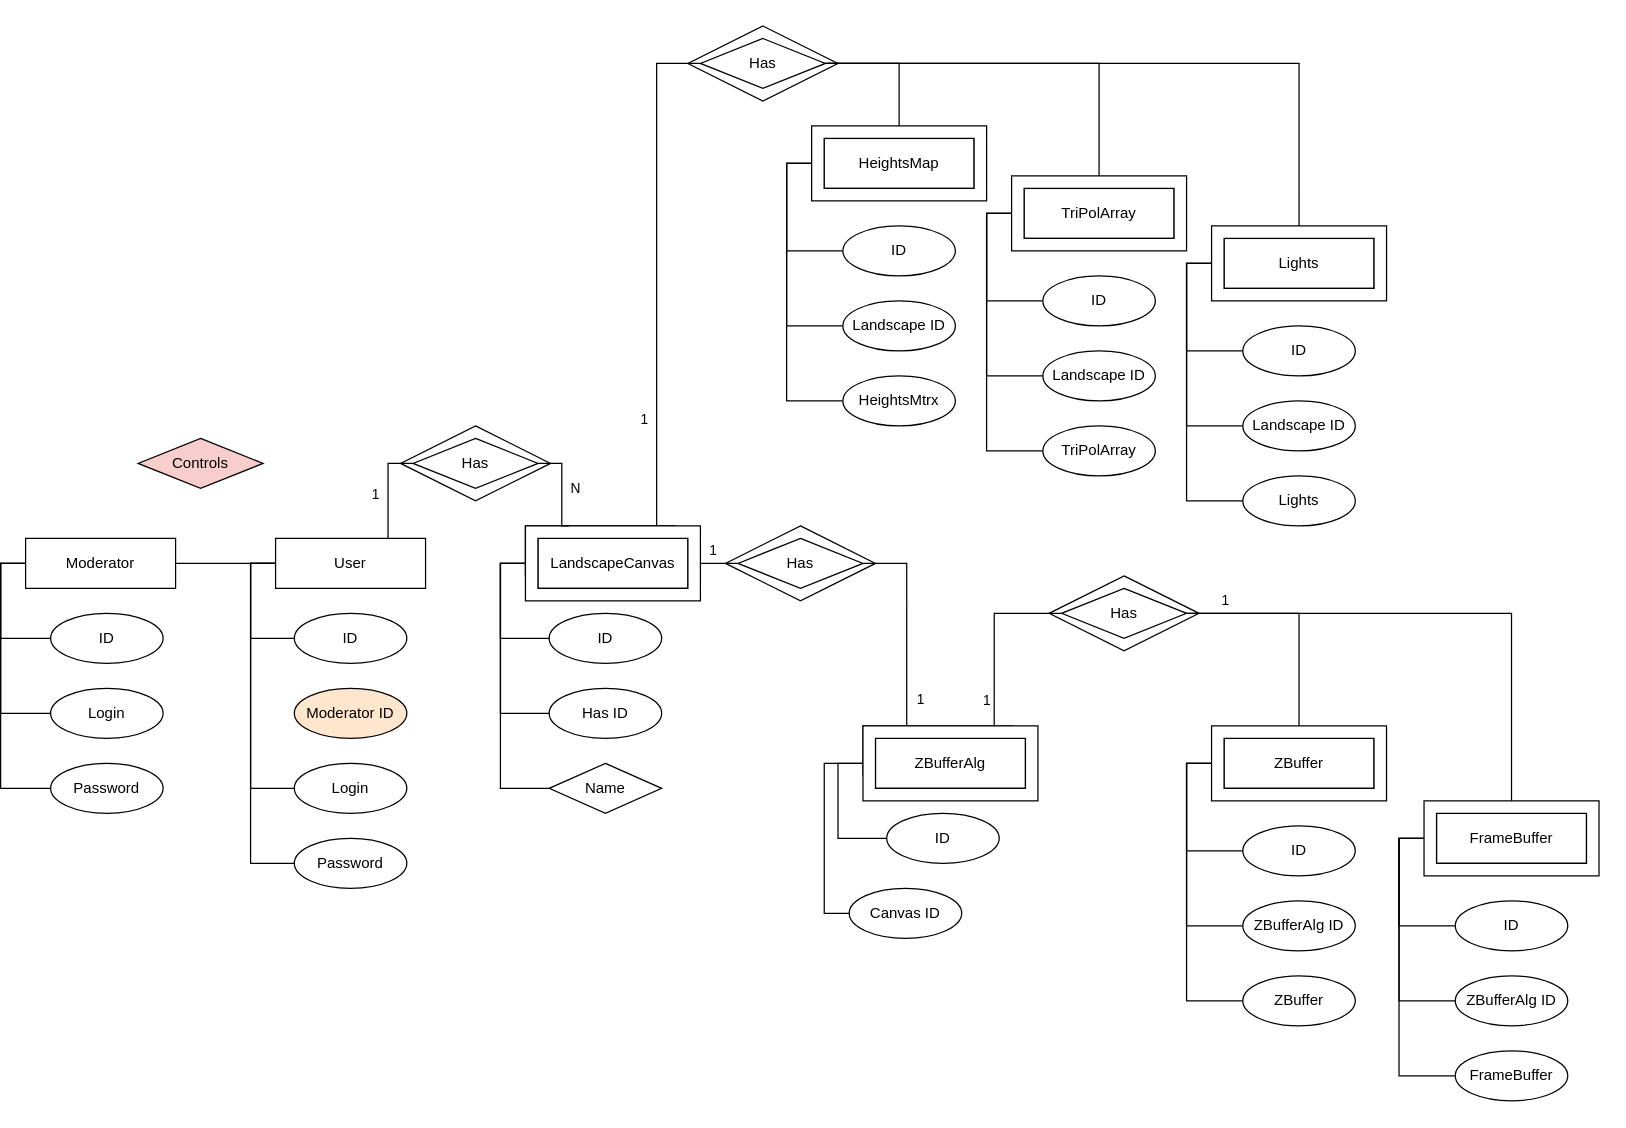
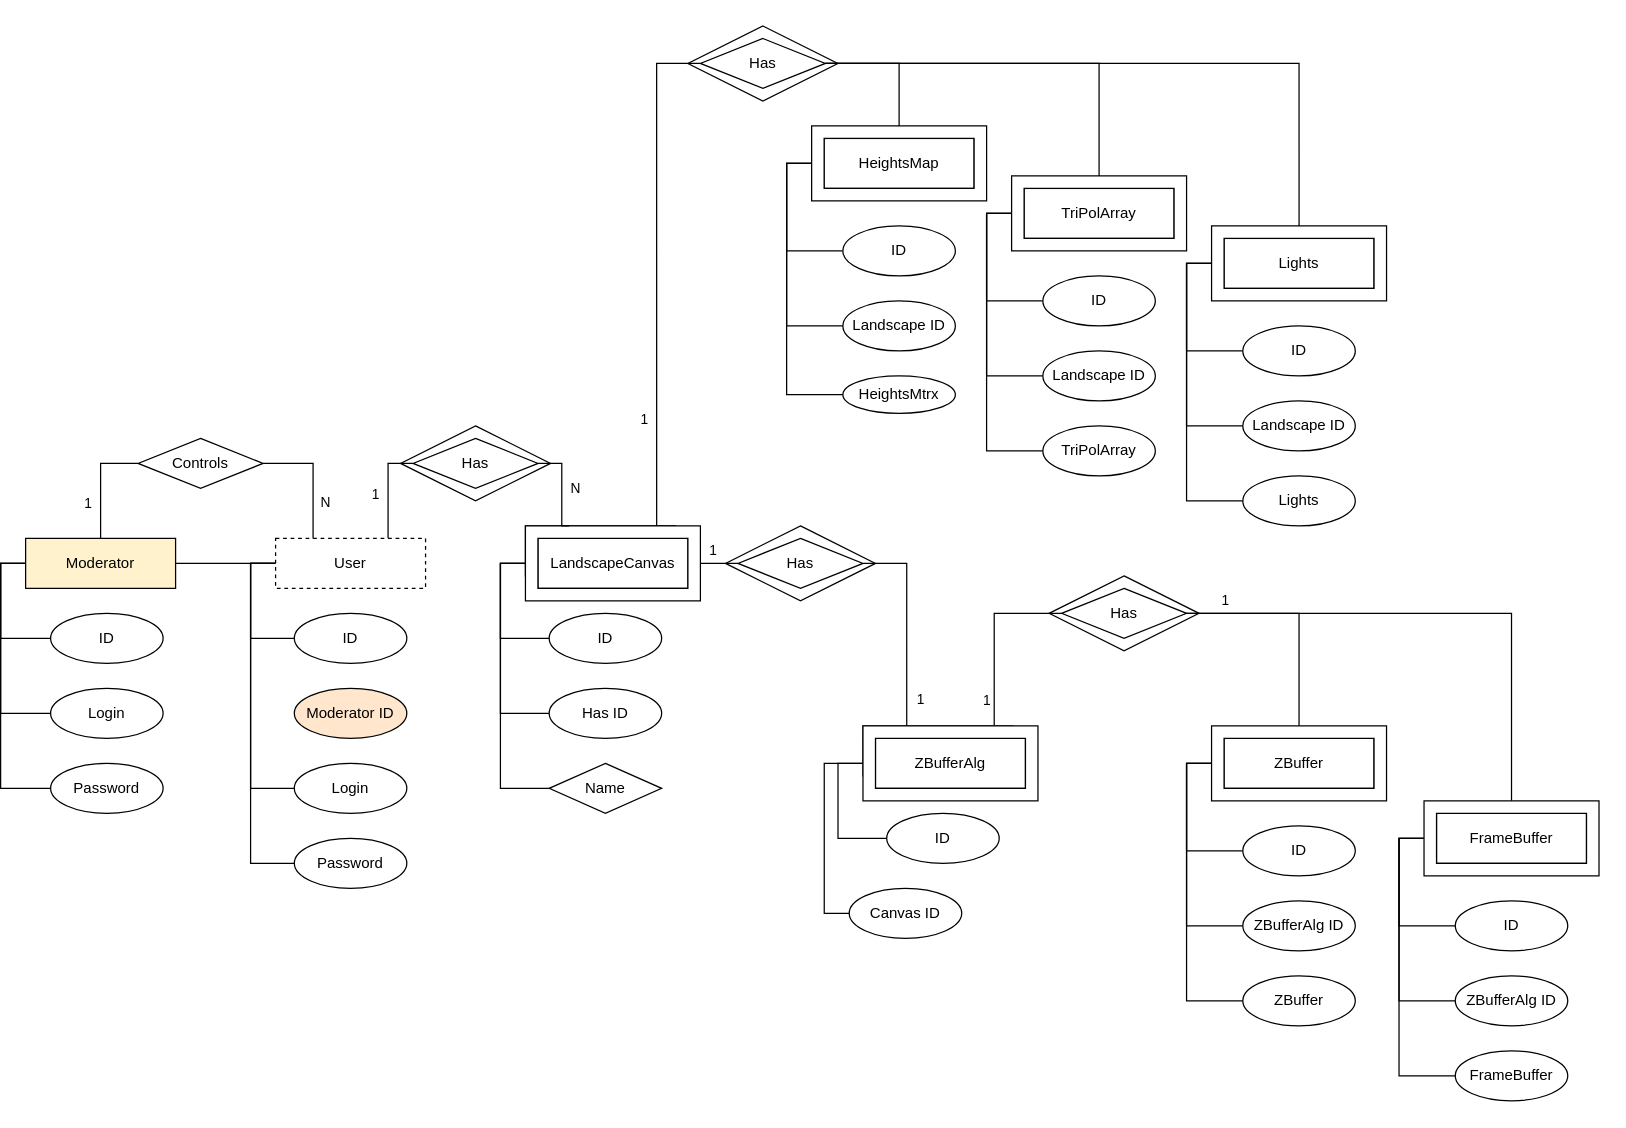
node "HeightsMtrx": size 113x50 -> 113x38
node "Controls": fillcolor #f8cecc -> #ffffff
edge "Controls" -- "User": added, label "N"
edge "Controls" -- "Moderator": added, label "1"
node "Moderator": fillcolor #ffffff -> #fff2cc
node "User": style solid -> dashed
